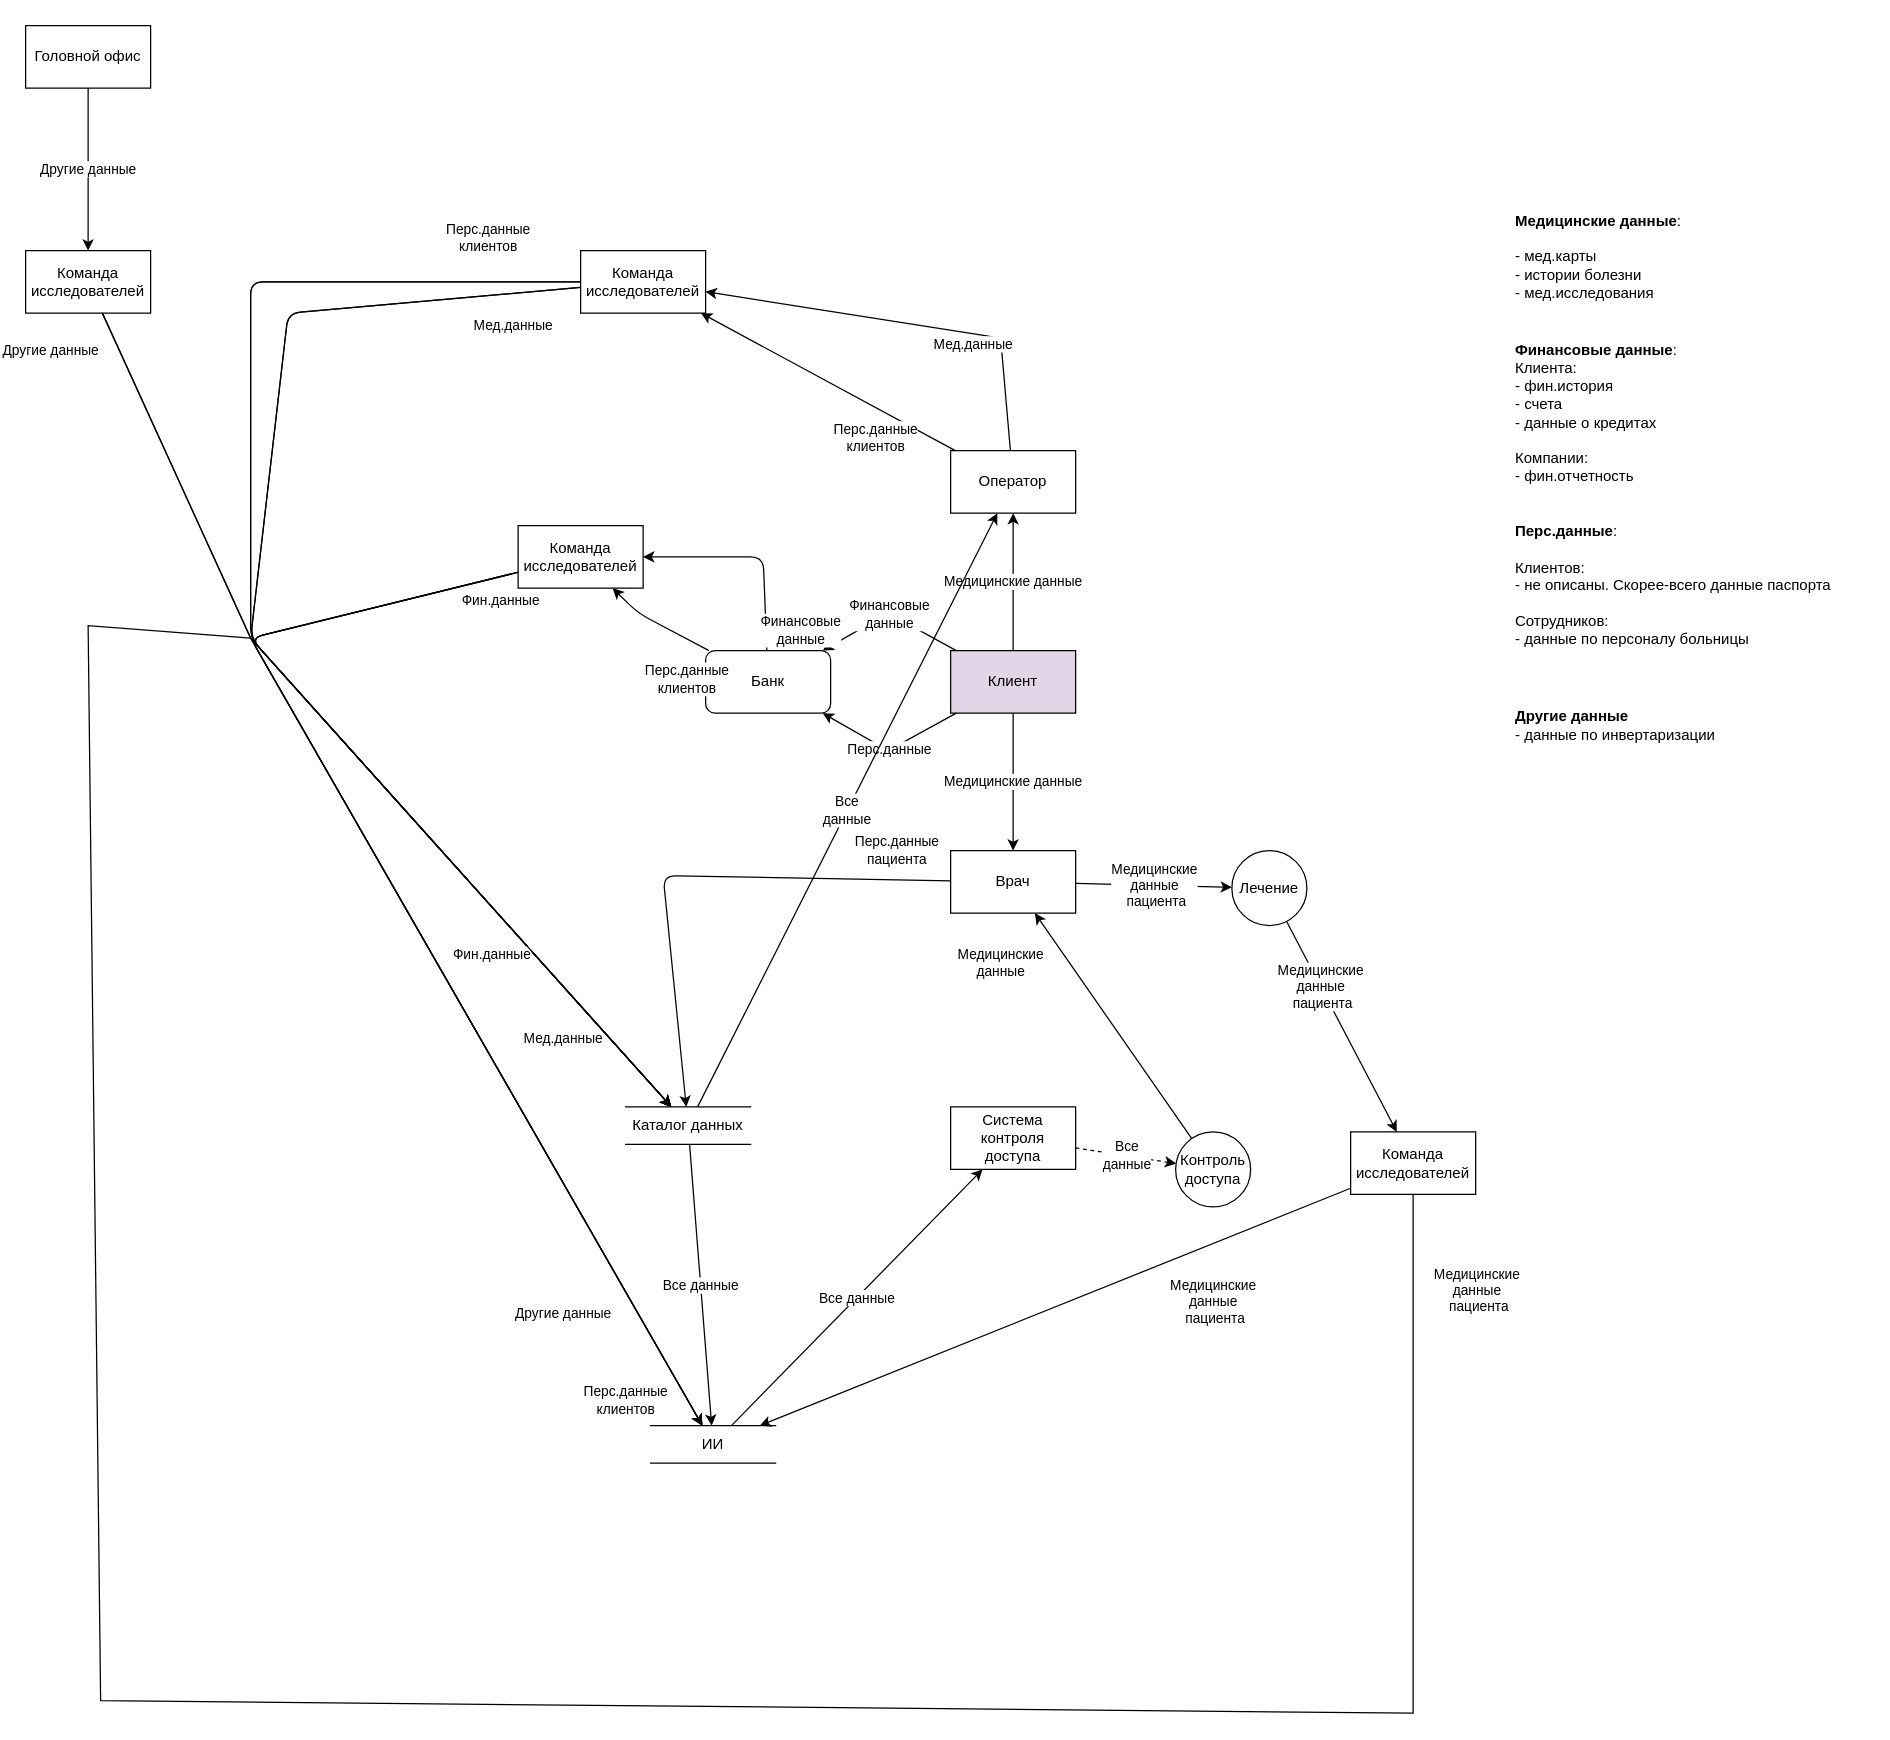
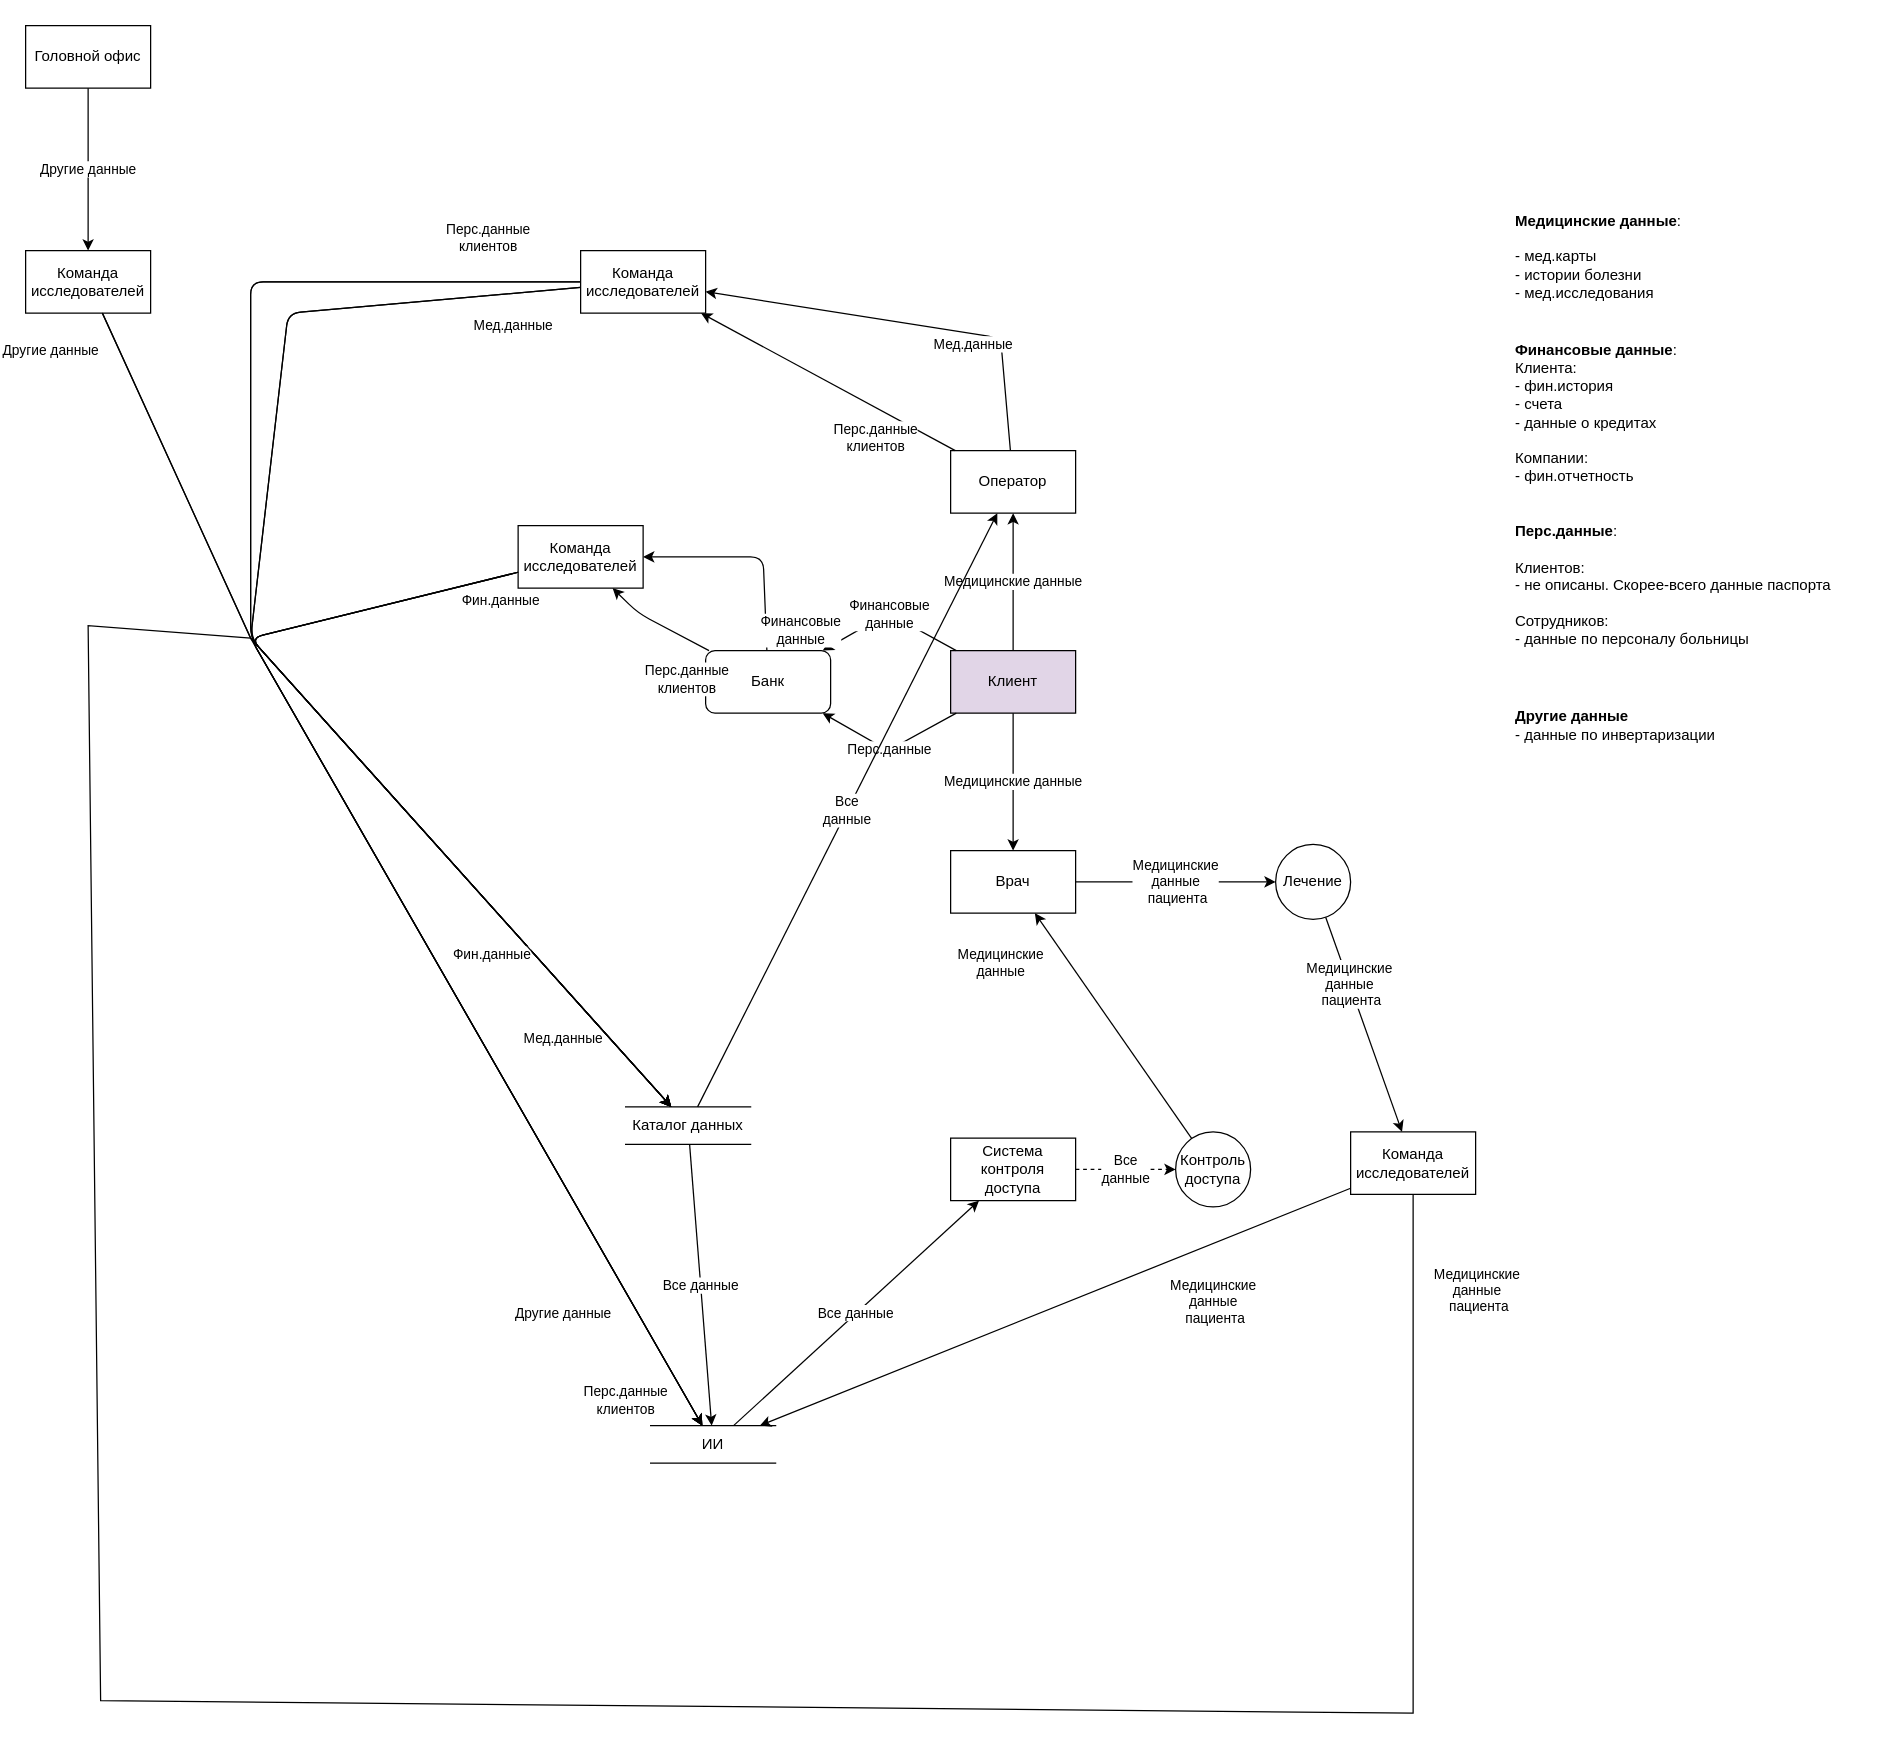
edge "Врач" -> "Каталог данных": removed, label "Перс.данные пациента"
node "Лечение": moved (1269, 888) -> (1313, 882)
node "Система контроля доступа": moved (1013, 1138) -> (1013, 1169)
